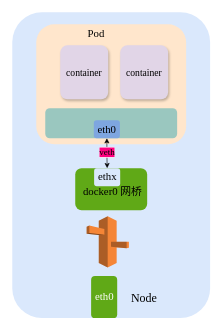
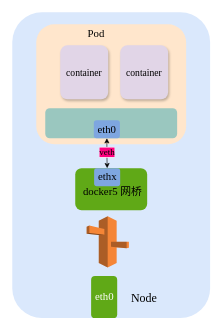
node "ethx": fillcolor #dae8fc -> #7ea6e0
node "docker0 网桥": label "docker0 网桥" -> "docker5 网桥"
